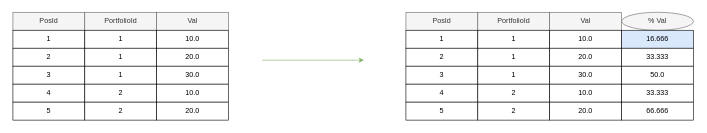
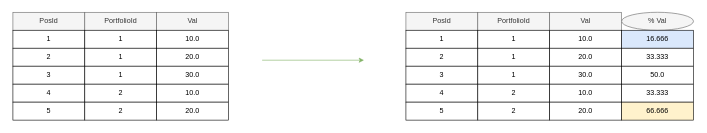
node "66.666": fillcolor #ffffff -> #fff2cc
